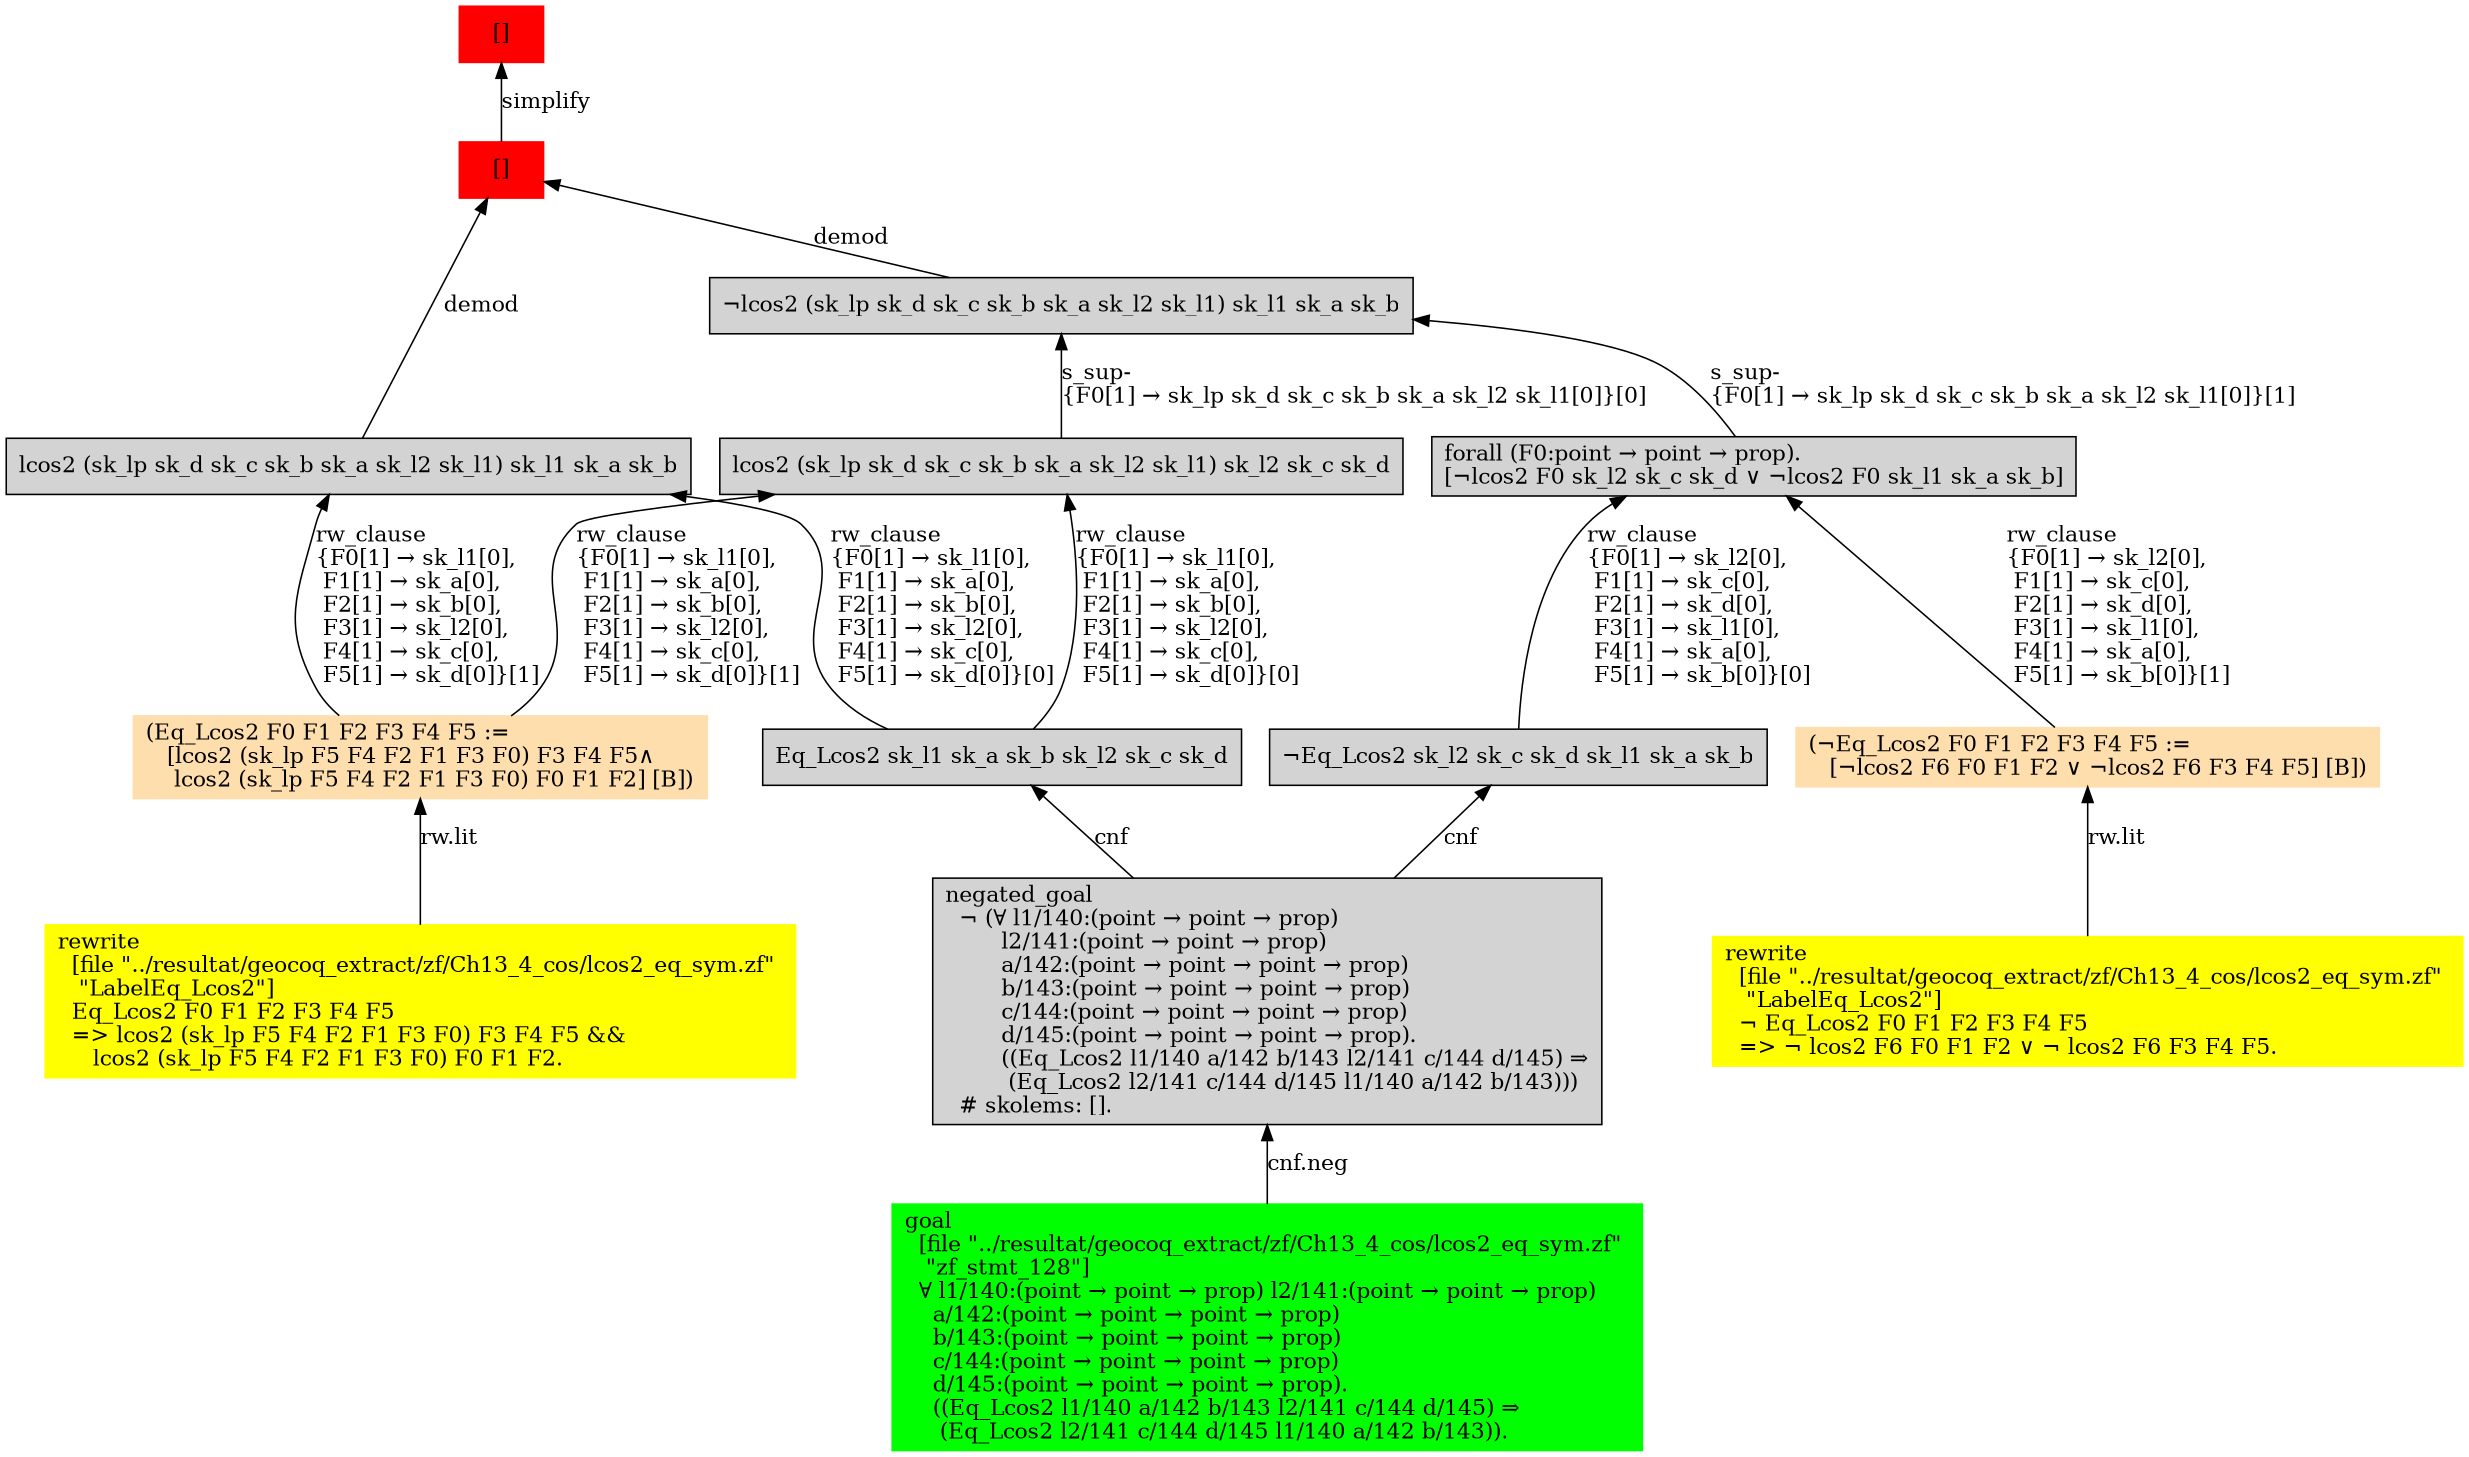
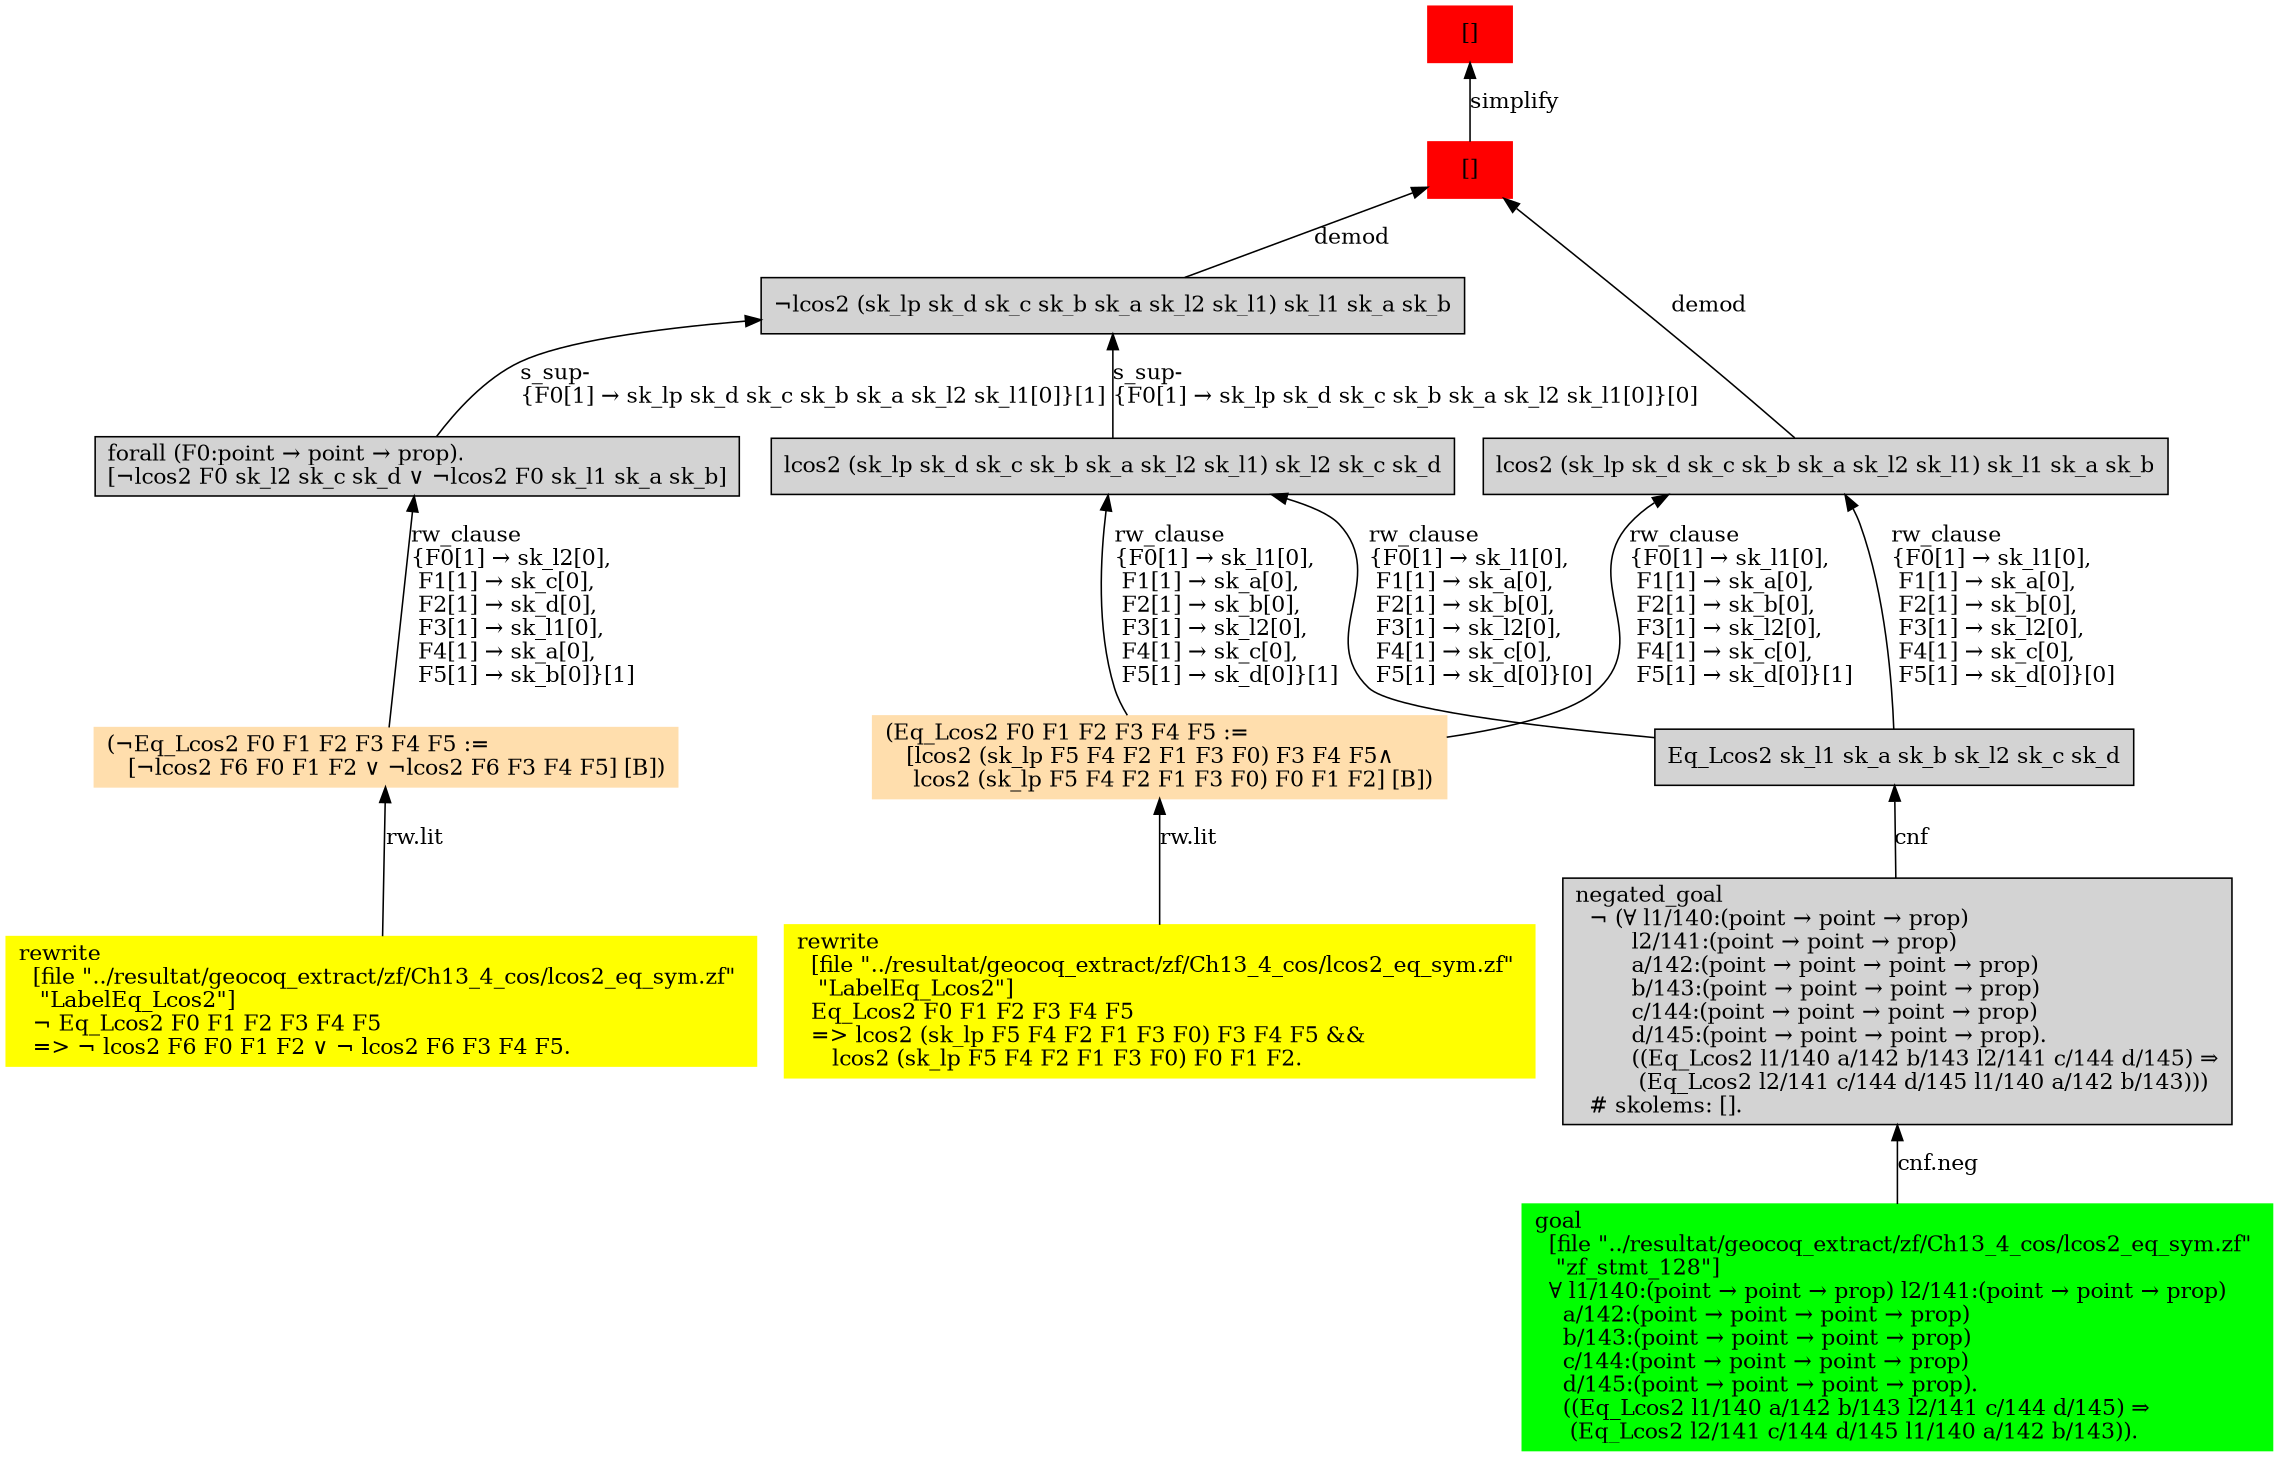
node "¬Eq_Lcos2 sk_l2 sk_c sk_d sk_l1 sk_a sk_b": removed
